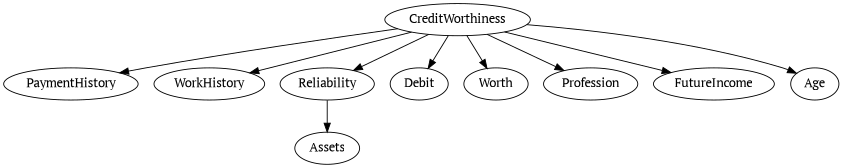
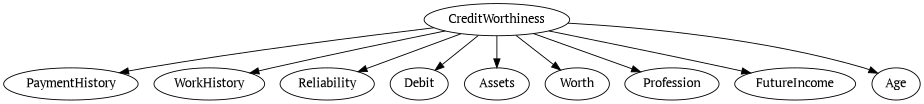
edge "Reliability" -> "Assets": now "CreditWorthiness" -> "Assets"
